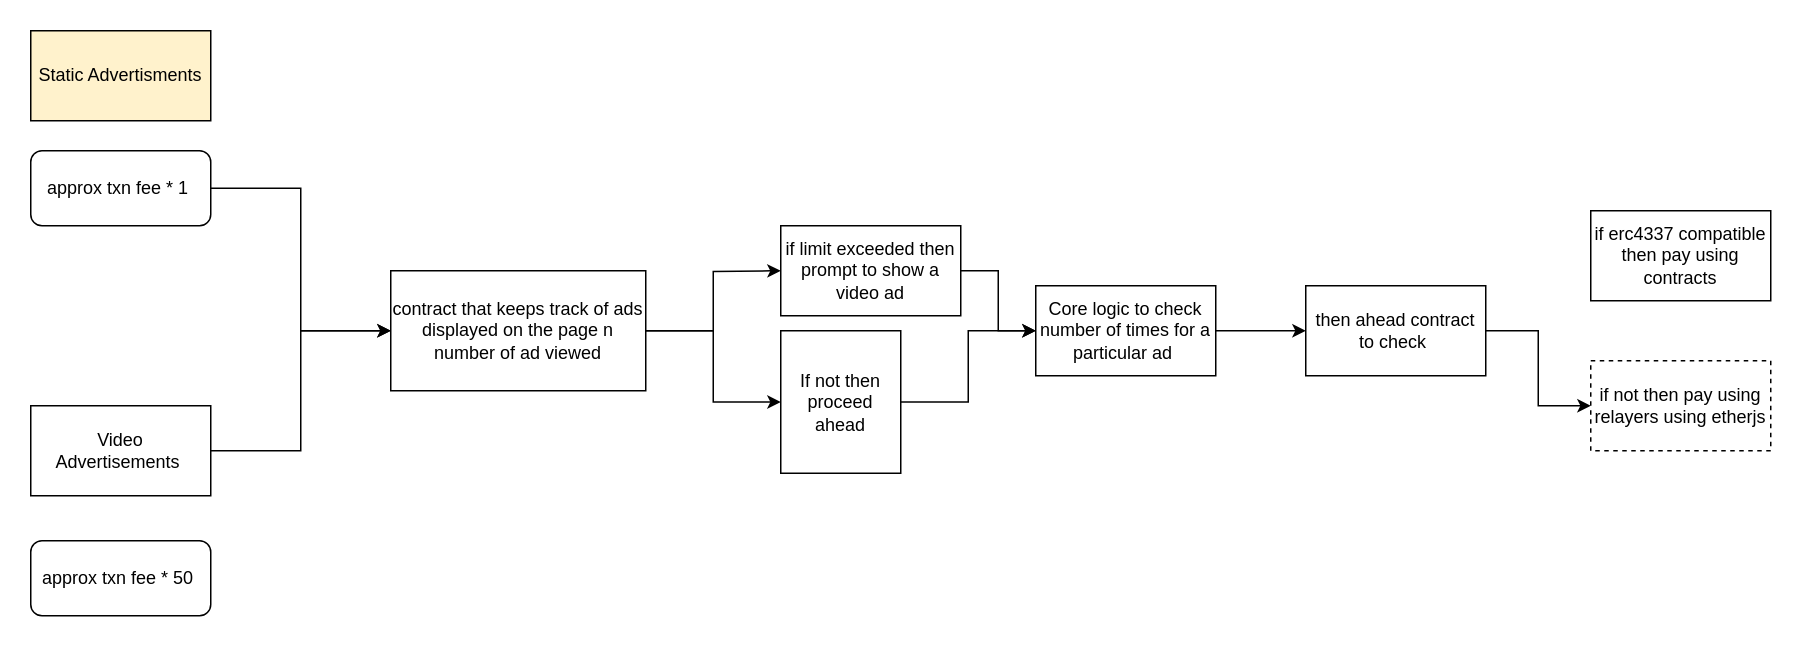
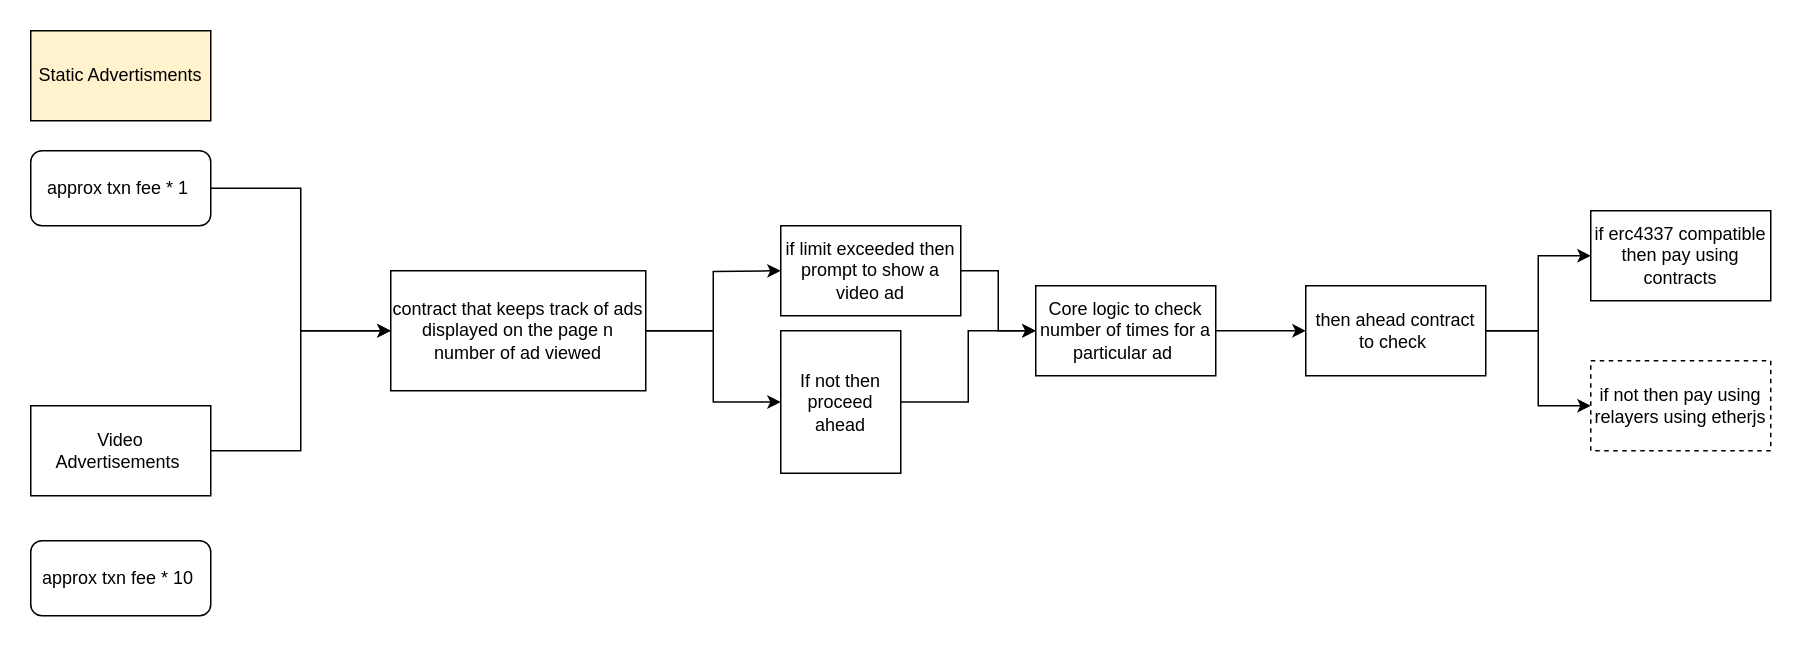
edge "then ahead contract to check" -> "if erc4337 compatible then pay using contracts": added
node "approx txn fee * 50": label "approx txn fee * 50" -> "approx txn fee * 10"
